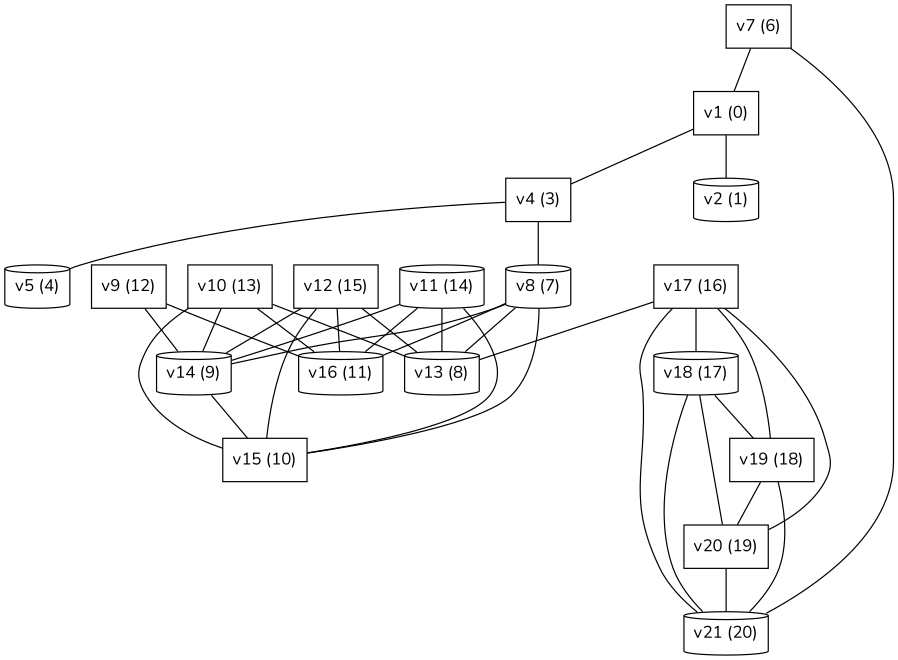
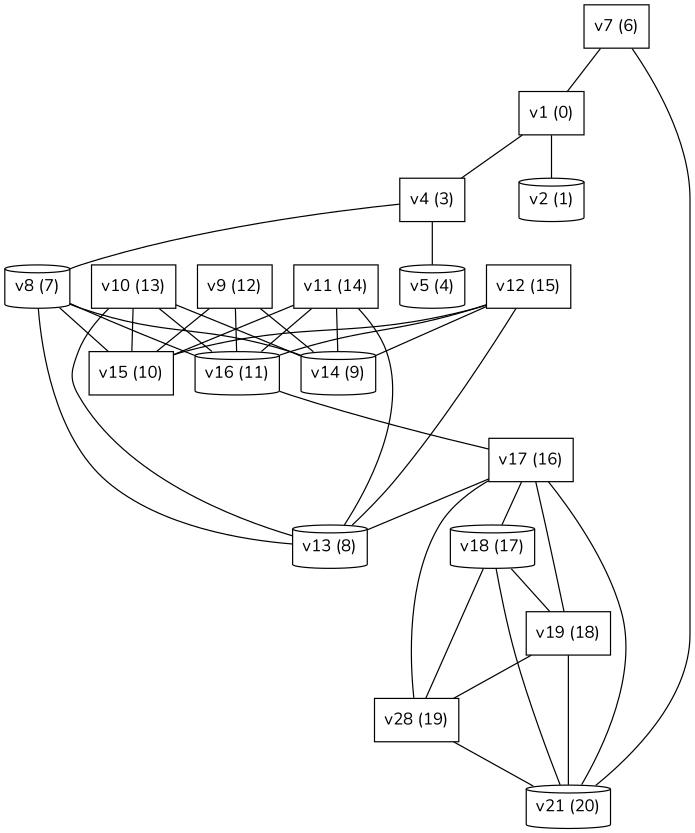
node "v11 (14)": shape cylinder -> box
edge "v14 (9)" -- "v15 (10)": now "v9 (12)" -- "v15 (10)"
edge "v16 (11)" -- "v17 (16)": added
node "v20 (19)": label "v20 (19)" -> "v28 (19)"
